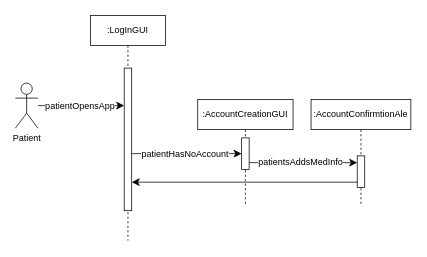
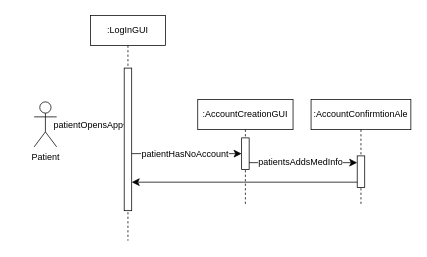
node "Patient": moved (27, 105) -> (45, 124)
